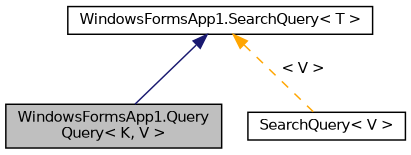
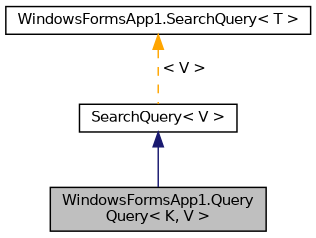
edge "WindowsFormsApp1.Query Query< K, V >" -> "WindowsFormsApp1.SearchQuery< T >": now "WindowsFormsApp1.Query Query< K, V >" -> "SearchQuery< V >"
